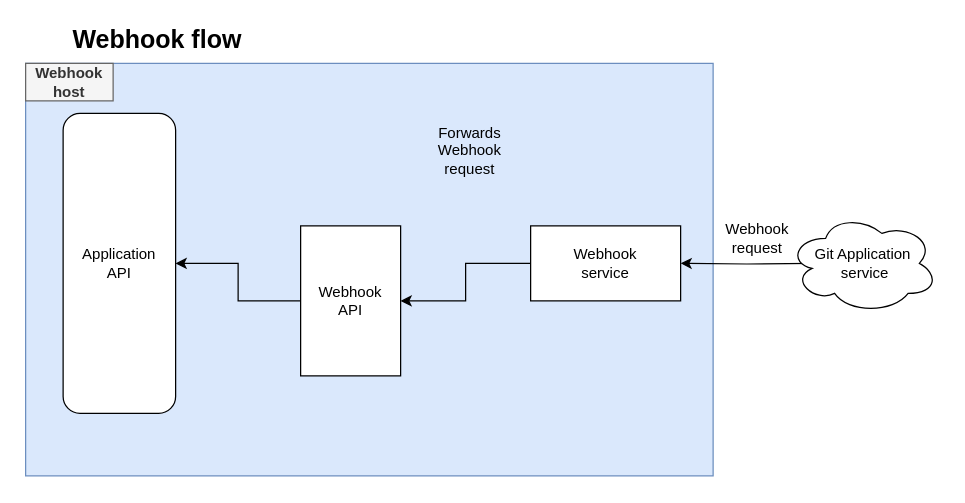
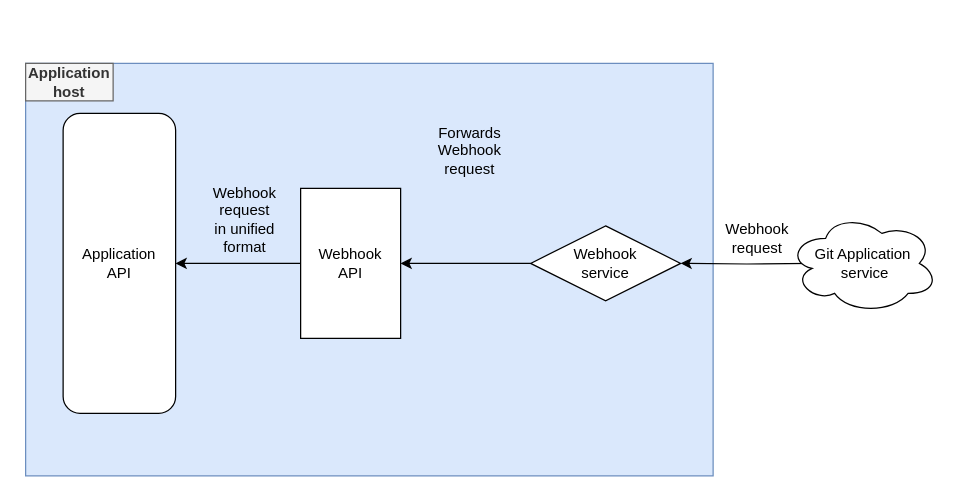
node "Webhook flow": removed
node "Webhook host": label "Webhook host" -> "Application host"
node "Webhook request in unified format": added
node "Webhook service": shape rectangle -> diamond
node "Webhook API": moved (351, 301) -> (351, 263)
